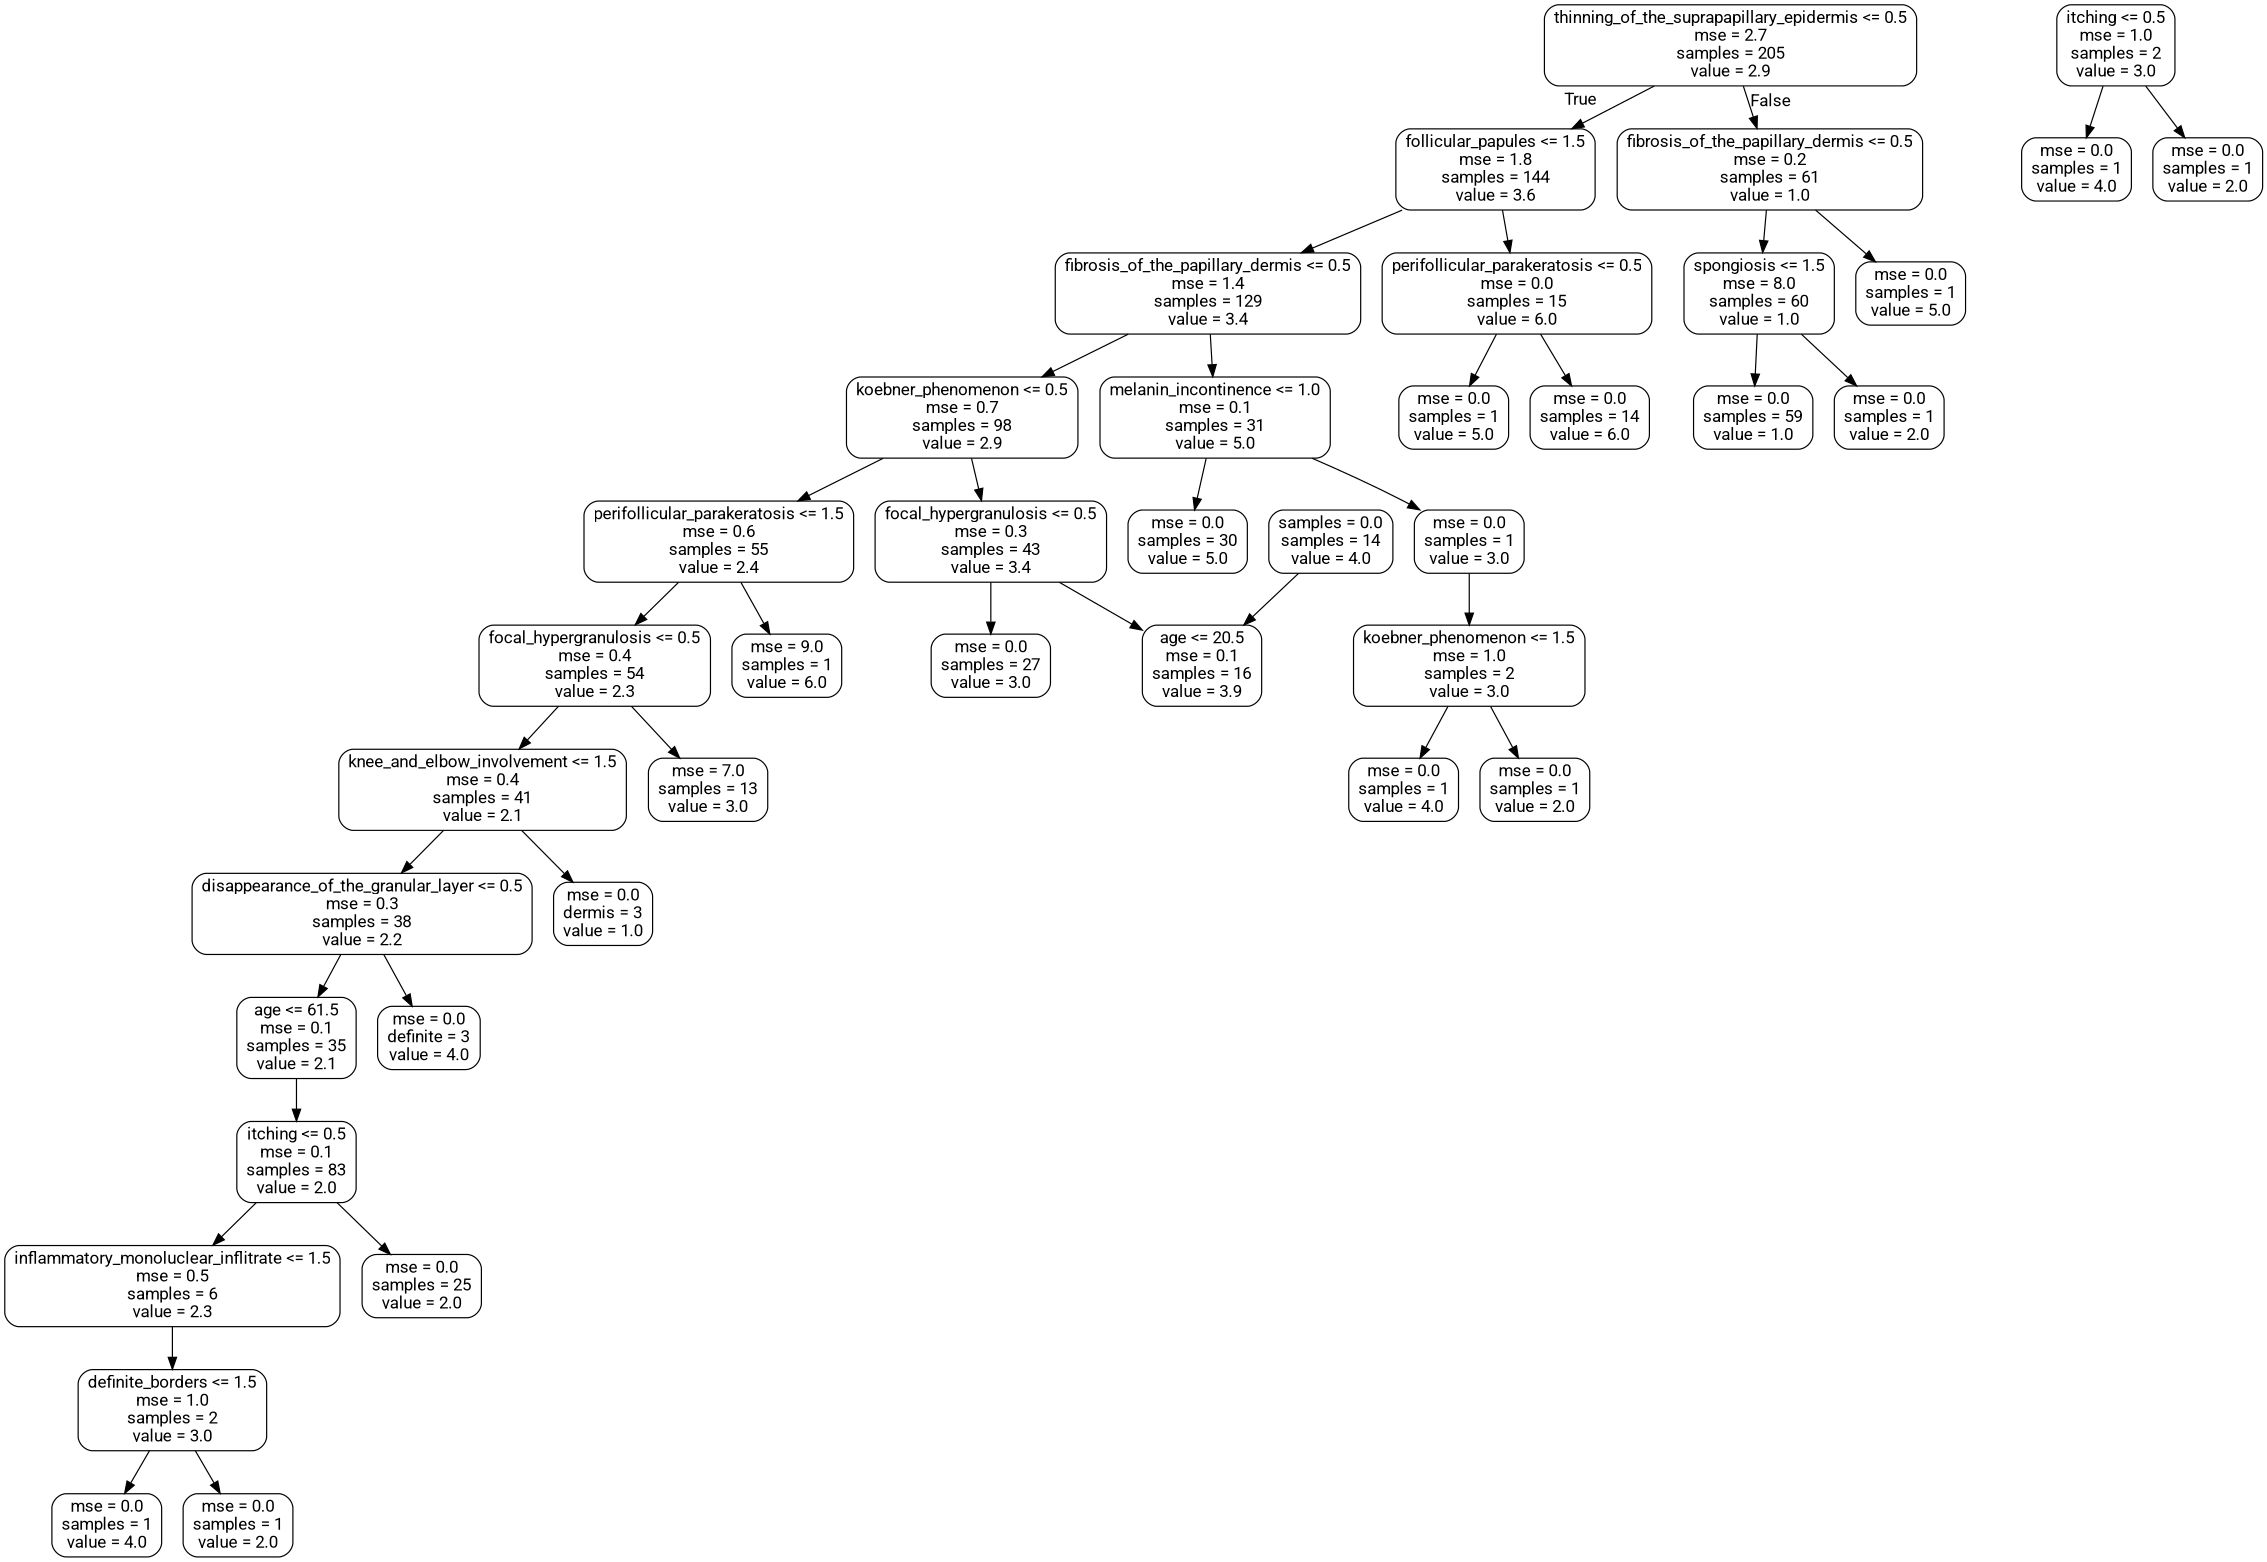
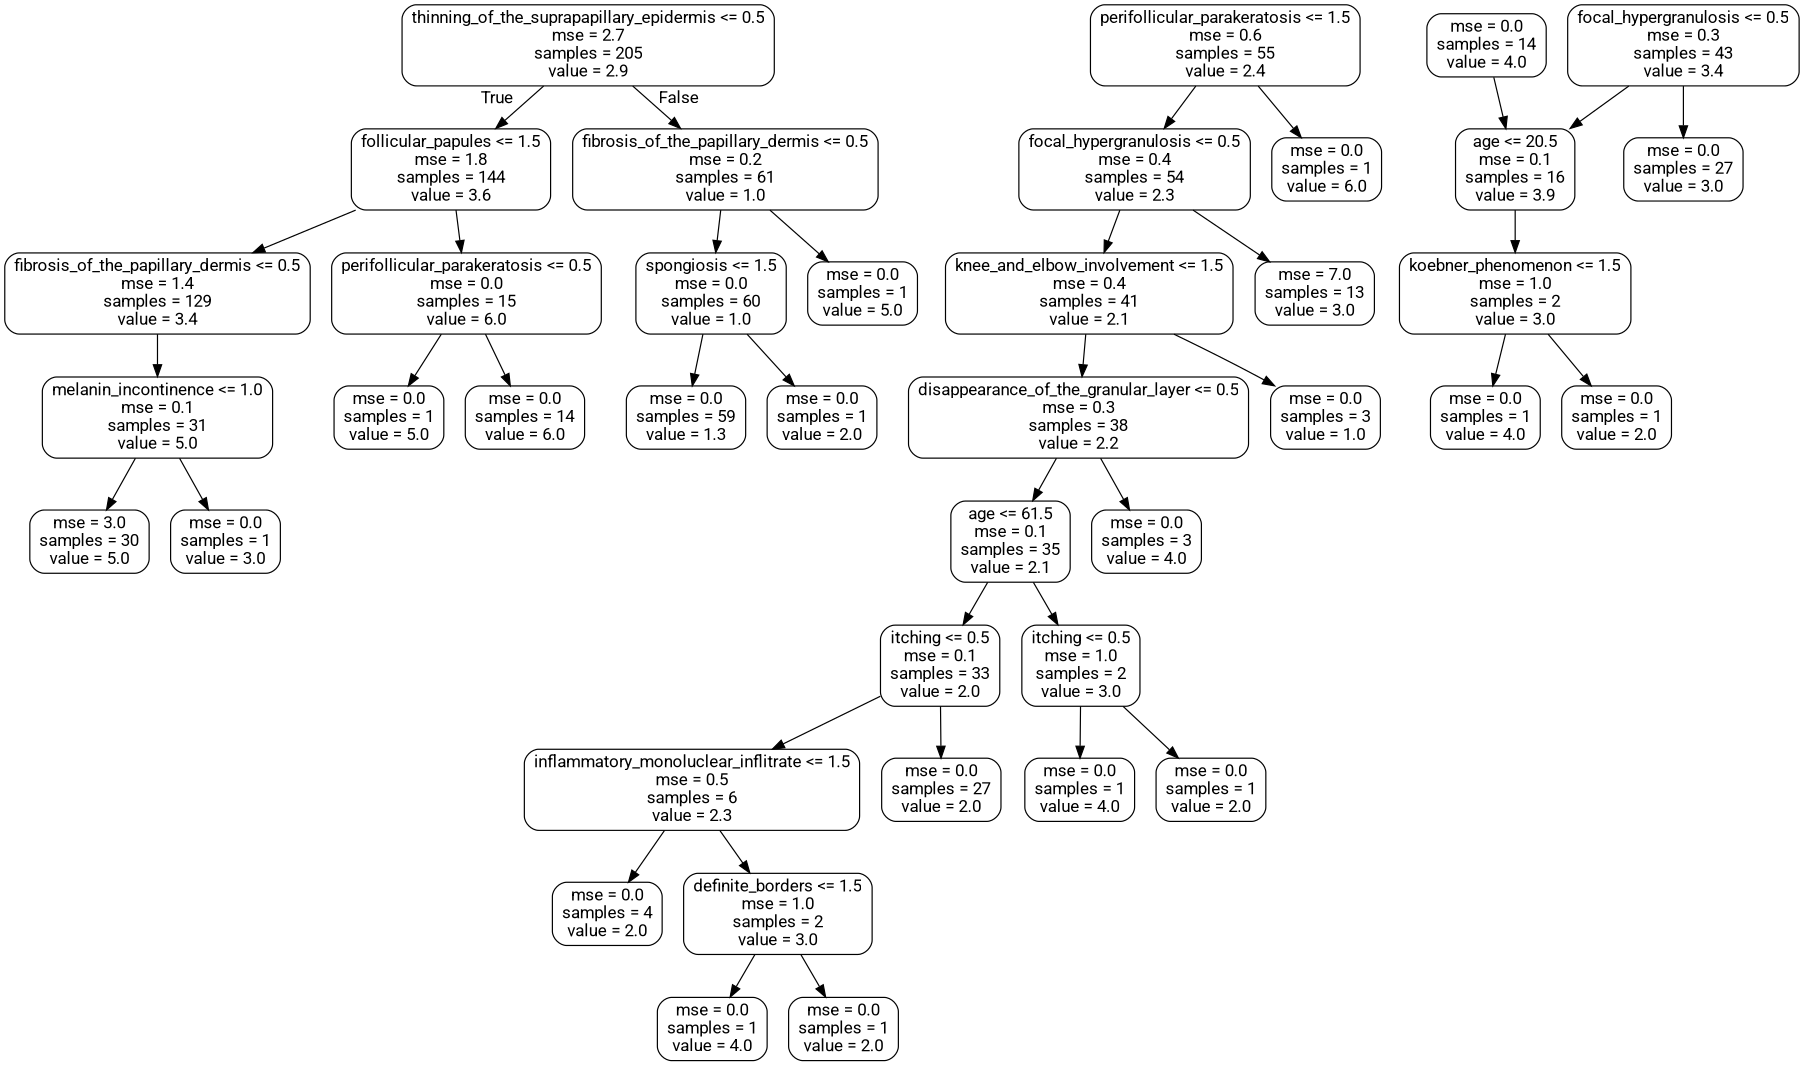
node "spongiosis <= 1.5 mse = 8.0 samples = 60 value = 1.0": label "spongiosis <= 1.5 mse = 8.0 samples = 60 value = 1.0" -> "spongiosis <= 1.5 mse = 0.0 samples = 60 value = 1.0"
node "koebner_phenomenon <= 0.5 mse = 0.7 samples = 98 value = 2.9": removed
node "mse = 0.0 samples = 59 value = 1.0": label "mse = 0.0 samples = 59 value = 1.0" -> "mse = 0.0 samples = 59 value = 1.3"
node "mse = 0.0 samples = 30 value = 5.0": label "mse = 0.0 samples = 30 value = 5.0" -> "mse = 3.0 samples = 30 value = 5.0"
node "samples = 0.0 samples = 14 value = 4.0": label "samples = 0.0 samples = 14 value = 4.0" -> "mse = 0.0 samples = 14 value = 4.0"
edge "mse = 0.0 samples = 1 value = 3.0" -> "koebner_phenomenon <= 1.5 mse = 1.0 samples = 2 value = 3.0": now "age <= 20.5 mse = 0.1 samples = 16 value = 3.9" -> "koebner_phenomenon <= 1.5 mse = 1.0 samples = 2 value = 3.0"
edge "age <= 61.5 mse = 0.1 samples = 35 value = 2.1" -> "itching <= 0.5 mse = 1.0 samples = 2 value = 3.0": added
node "mse = 9.0 samples = 1 value = 6.0": label "mse = 9.0 samples = 1 value = 6.0" -> "mse = 0.0 samples = 1 value = 6.0"
node "mse = 0.0 dermis = 3 value = 1.0": label "mse = 0.0 dermis = 3 value = 1.0" -> "mse = 0.0 samples = 3 value = 1.0"
node "mse = 0.0 samples = 4 value = 2.0": added
node "mse = 0.0 definite = 3 value = 4.0": label "mse = 0.0 definite = 3 value = 4.0" -> "mse = 0.0 samples = 3 value = 4.0"
node "itching <= 0.5 mse = 0.1 samples = 83 value = 2.0": label "itching <= 0.5 mse = 0.1 samples = 83 value = 2.0" -> "itching <= 0.5 mse = 0.1 samples = 33 value = 2.0"
node "mse = 0.0 samples = 25 value = 2.0": label "mse = 0.0 samples = 25 value = 2.0" -> "mse = 0.0 samples = 27 value = 2.0"
